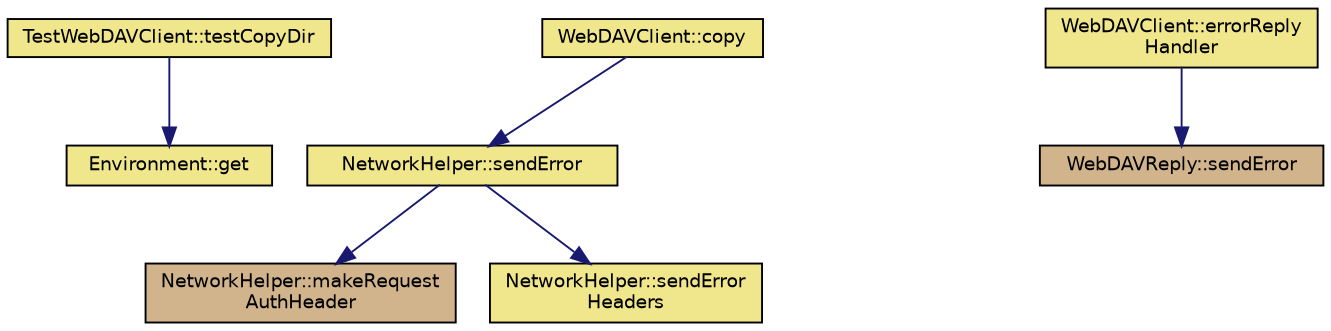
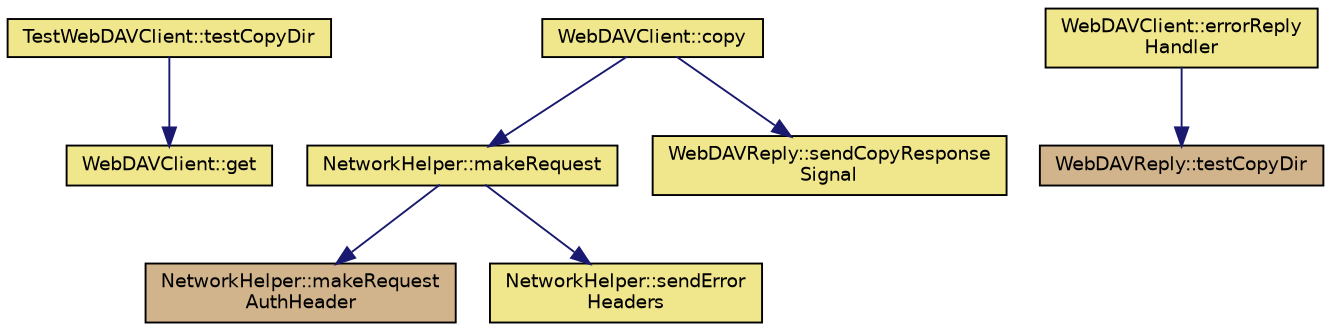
node "Environment::get": label "Environment::get" -> "WebDAVClient::get"
node "NetworkHelper::sendError": label "NetworkHelper::sendError" -> "NetworkHelper::makeRequest"
node "WebDAVReply::sendCopyResponse Signal": added
node "WebDAVReply::sendError": label "WebDAVReply::sendError" -> "WebDAVReply::testCopyDir"
